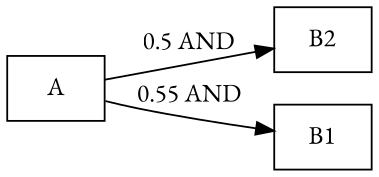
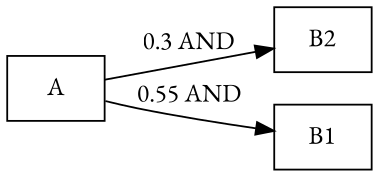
edge "B2" -- "A": label "0.5 AND" -> "0.3 AND"
